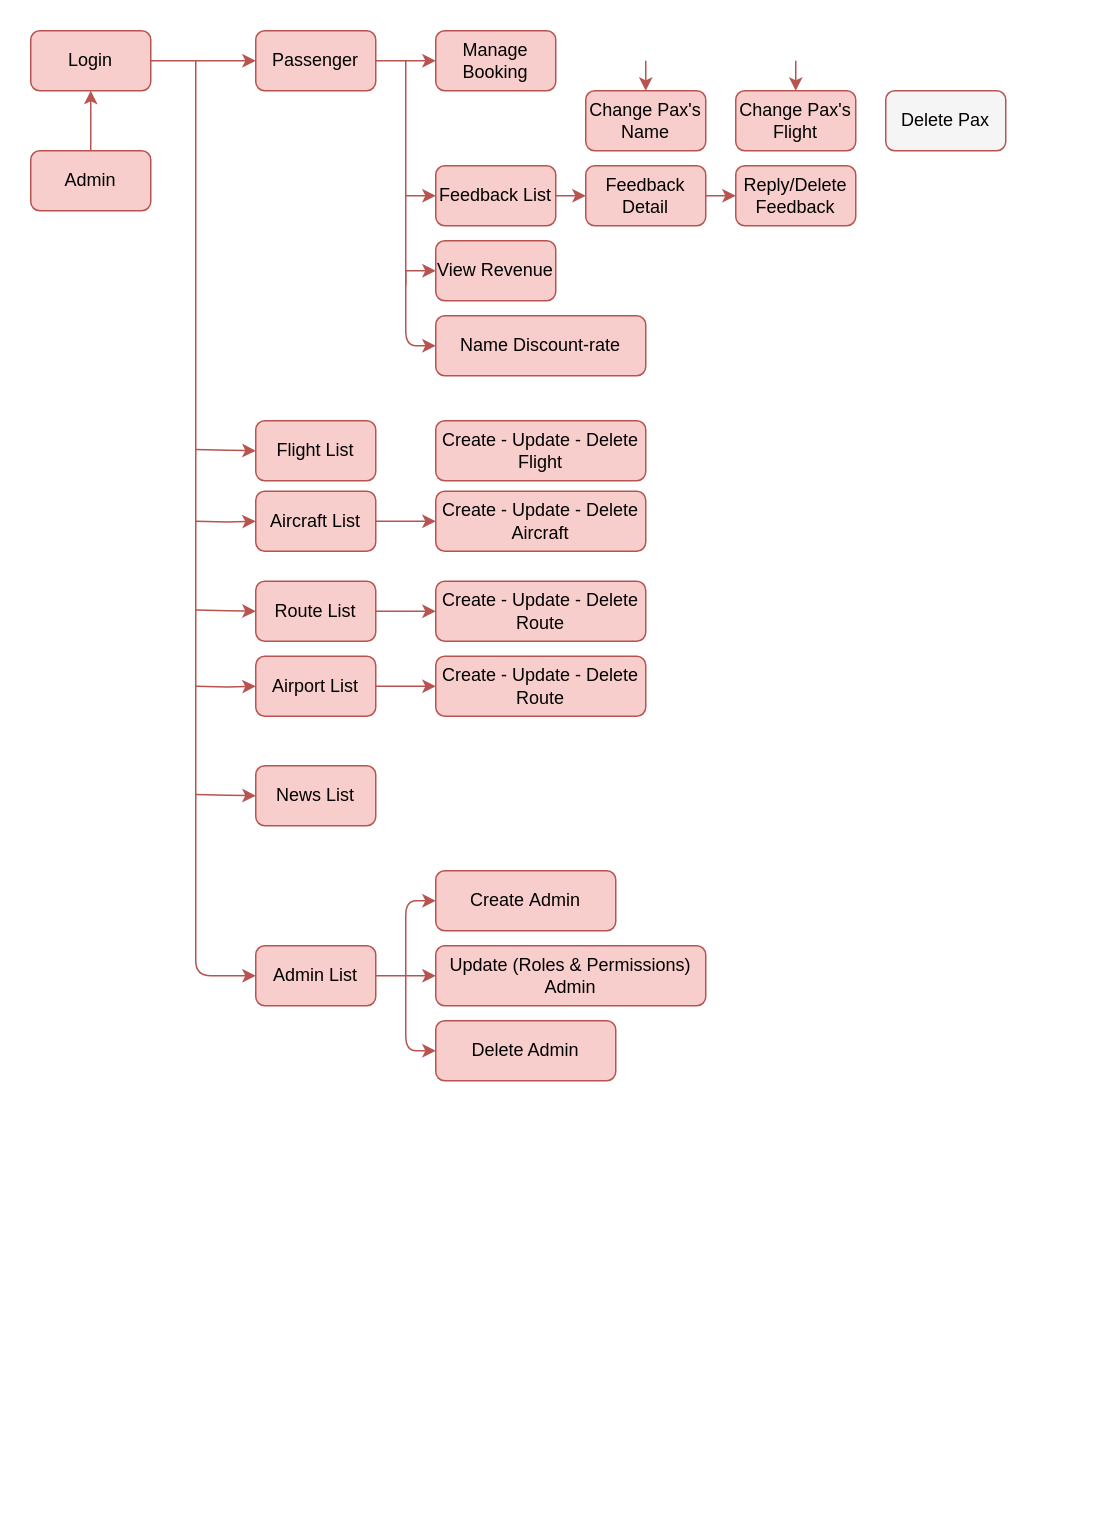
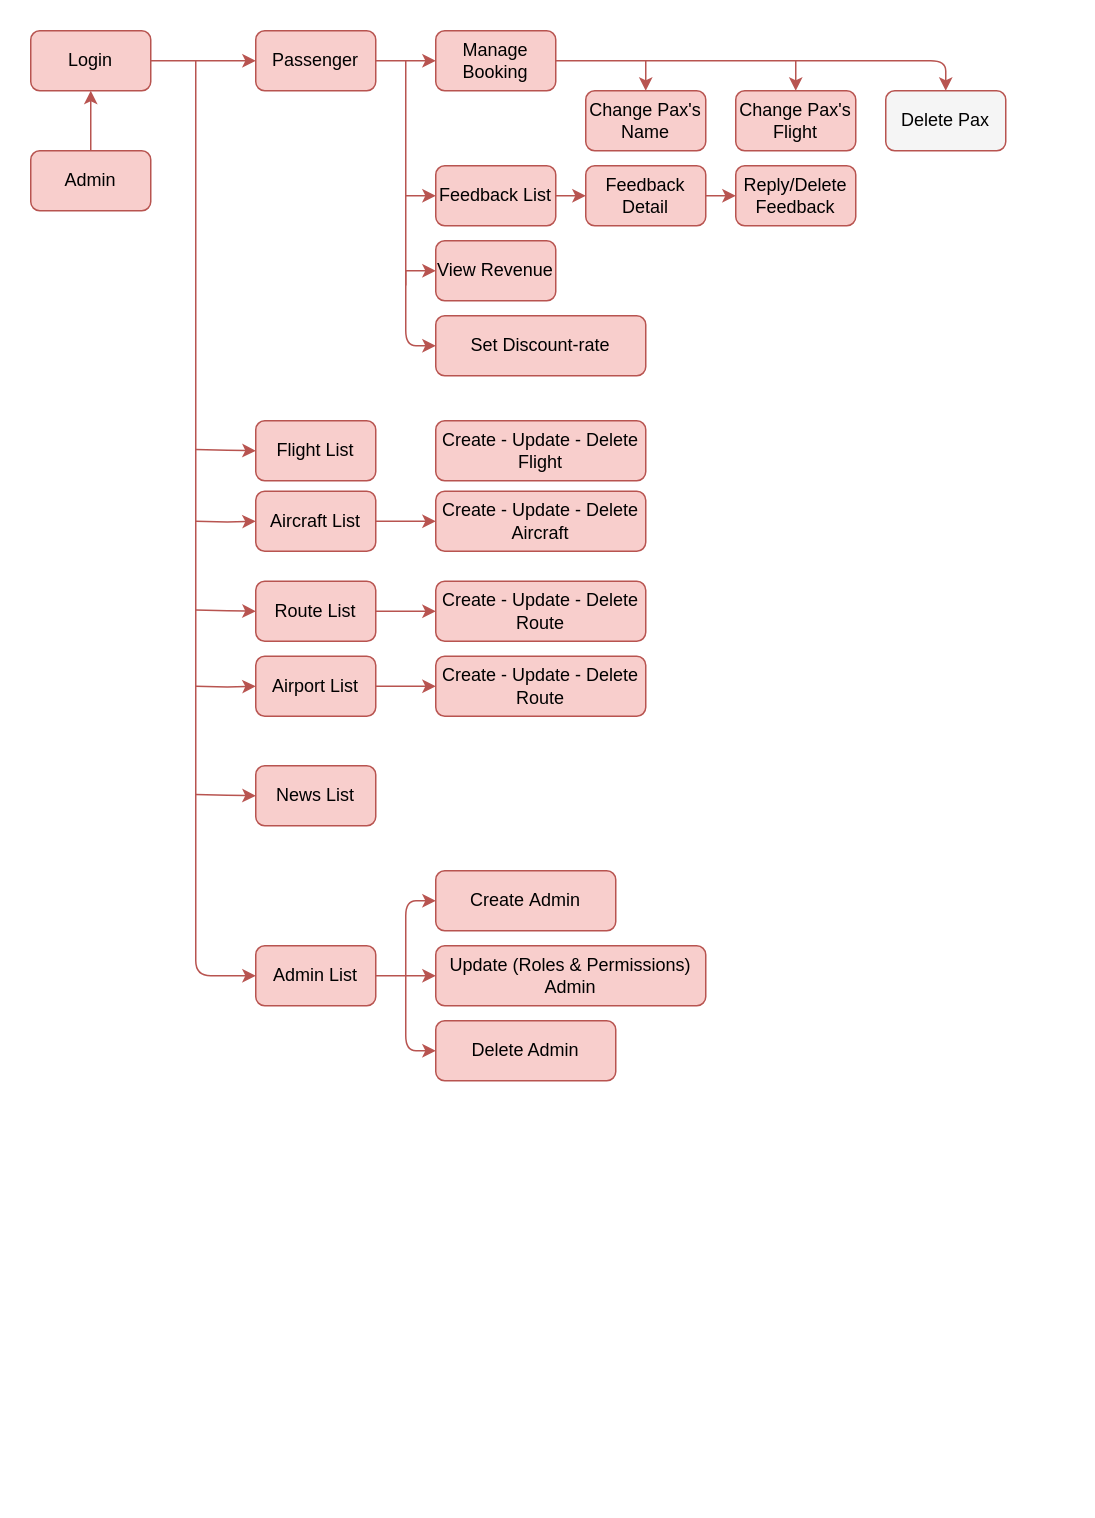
edge "Manage Booking" -> "Delete Pax": added
node "Name Discount-rate": label "Name Discount-rate" -> "Set Discount-rate"
